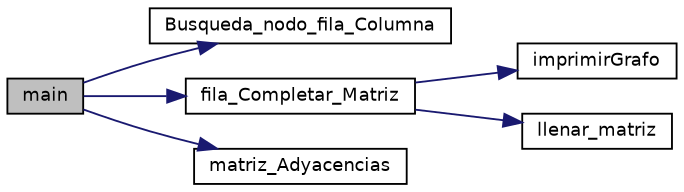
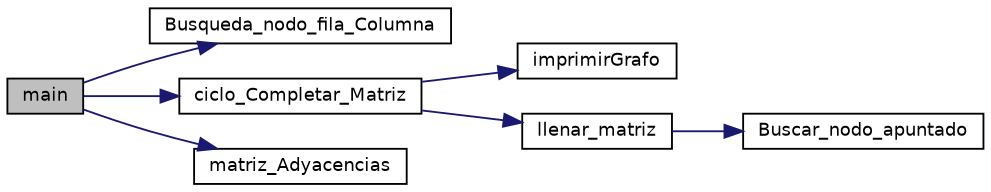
node "fila_Completar_Matriz": label "fila_Completar_Matriz" -> "ciclo_Completar_Matriz"
node "Buscar_nodo_apuntado": added
